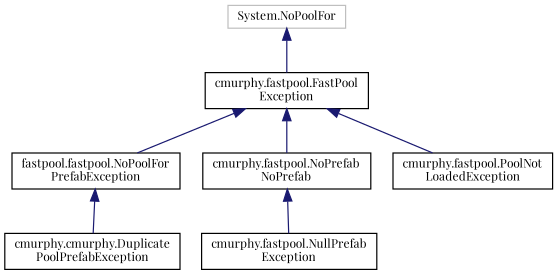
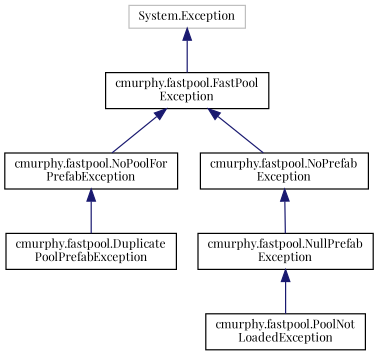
node "System.NoPoolFor": label "System.NoPoolFor" -> "System.Exception"
edge "cmurphy.fastpool.PoolNot LoadedException" -> "cmurphy.fastpool.FastPool Exception": now "cmurphy.fastpool.PoolNot LoadedException" -> "cmurphy.fastpool.NullPrefab Exception"
node "fastpool.fastpool.NoPoolFor PrefabException": label "fastpool.fastpool.NoPoolFor PrefabException" -> "cmurphy.fastpool.NoPoolFor PrefabException"
node "cmurphy.fastpool.NoPrefab NoPrefab": label "cmurphy.fastpool.NoPrefab NoPrefab" -> "cmurphy.fastpool.NoPrefab Exception"
node "cmurphy.cmurphy.Duplicate PoolPrefabException": label "cmurphy.cmurphy.Duplicate PoolPrefabException" -> "cmurphy.fastpool.Duplicate PoolPrefabException"
